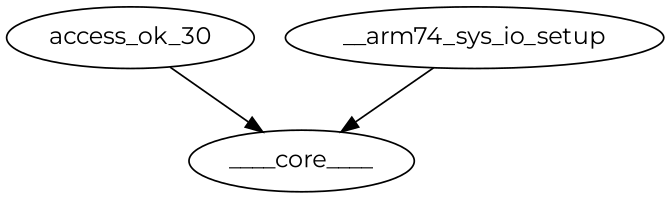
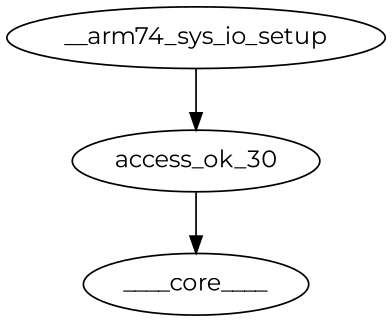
edge "__arm74_sys_io_setup" -> "____core____": now "__arm74_sys_io_setup" -> "access_ok_30"
